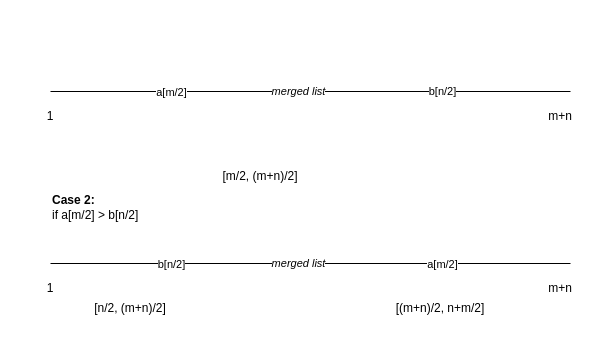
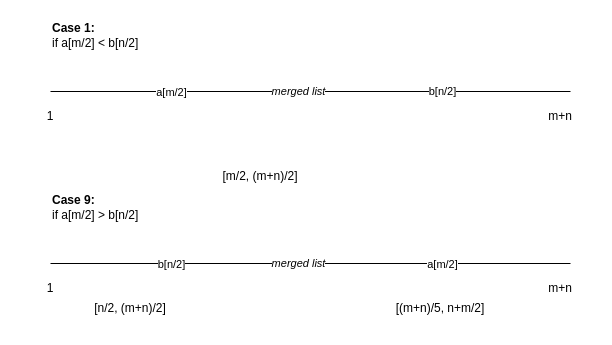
node "Case 1: if a[m/2] < b[n/2]": added
node "Case 2: if a[m/2] > b[n/2]": label "Case 2: if a[m/2] > b[n/2]" -> "Case 9: if a[m/2] > b[n/2]"
node "[(m+n)/2, n+m/2]": label "[(m+n)/2, n+m/2]" -> "[(m+n)/5, n+m/2]"
